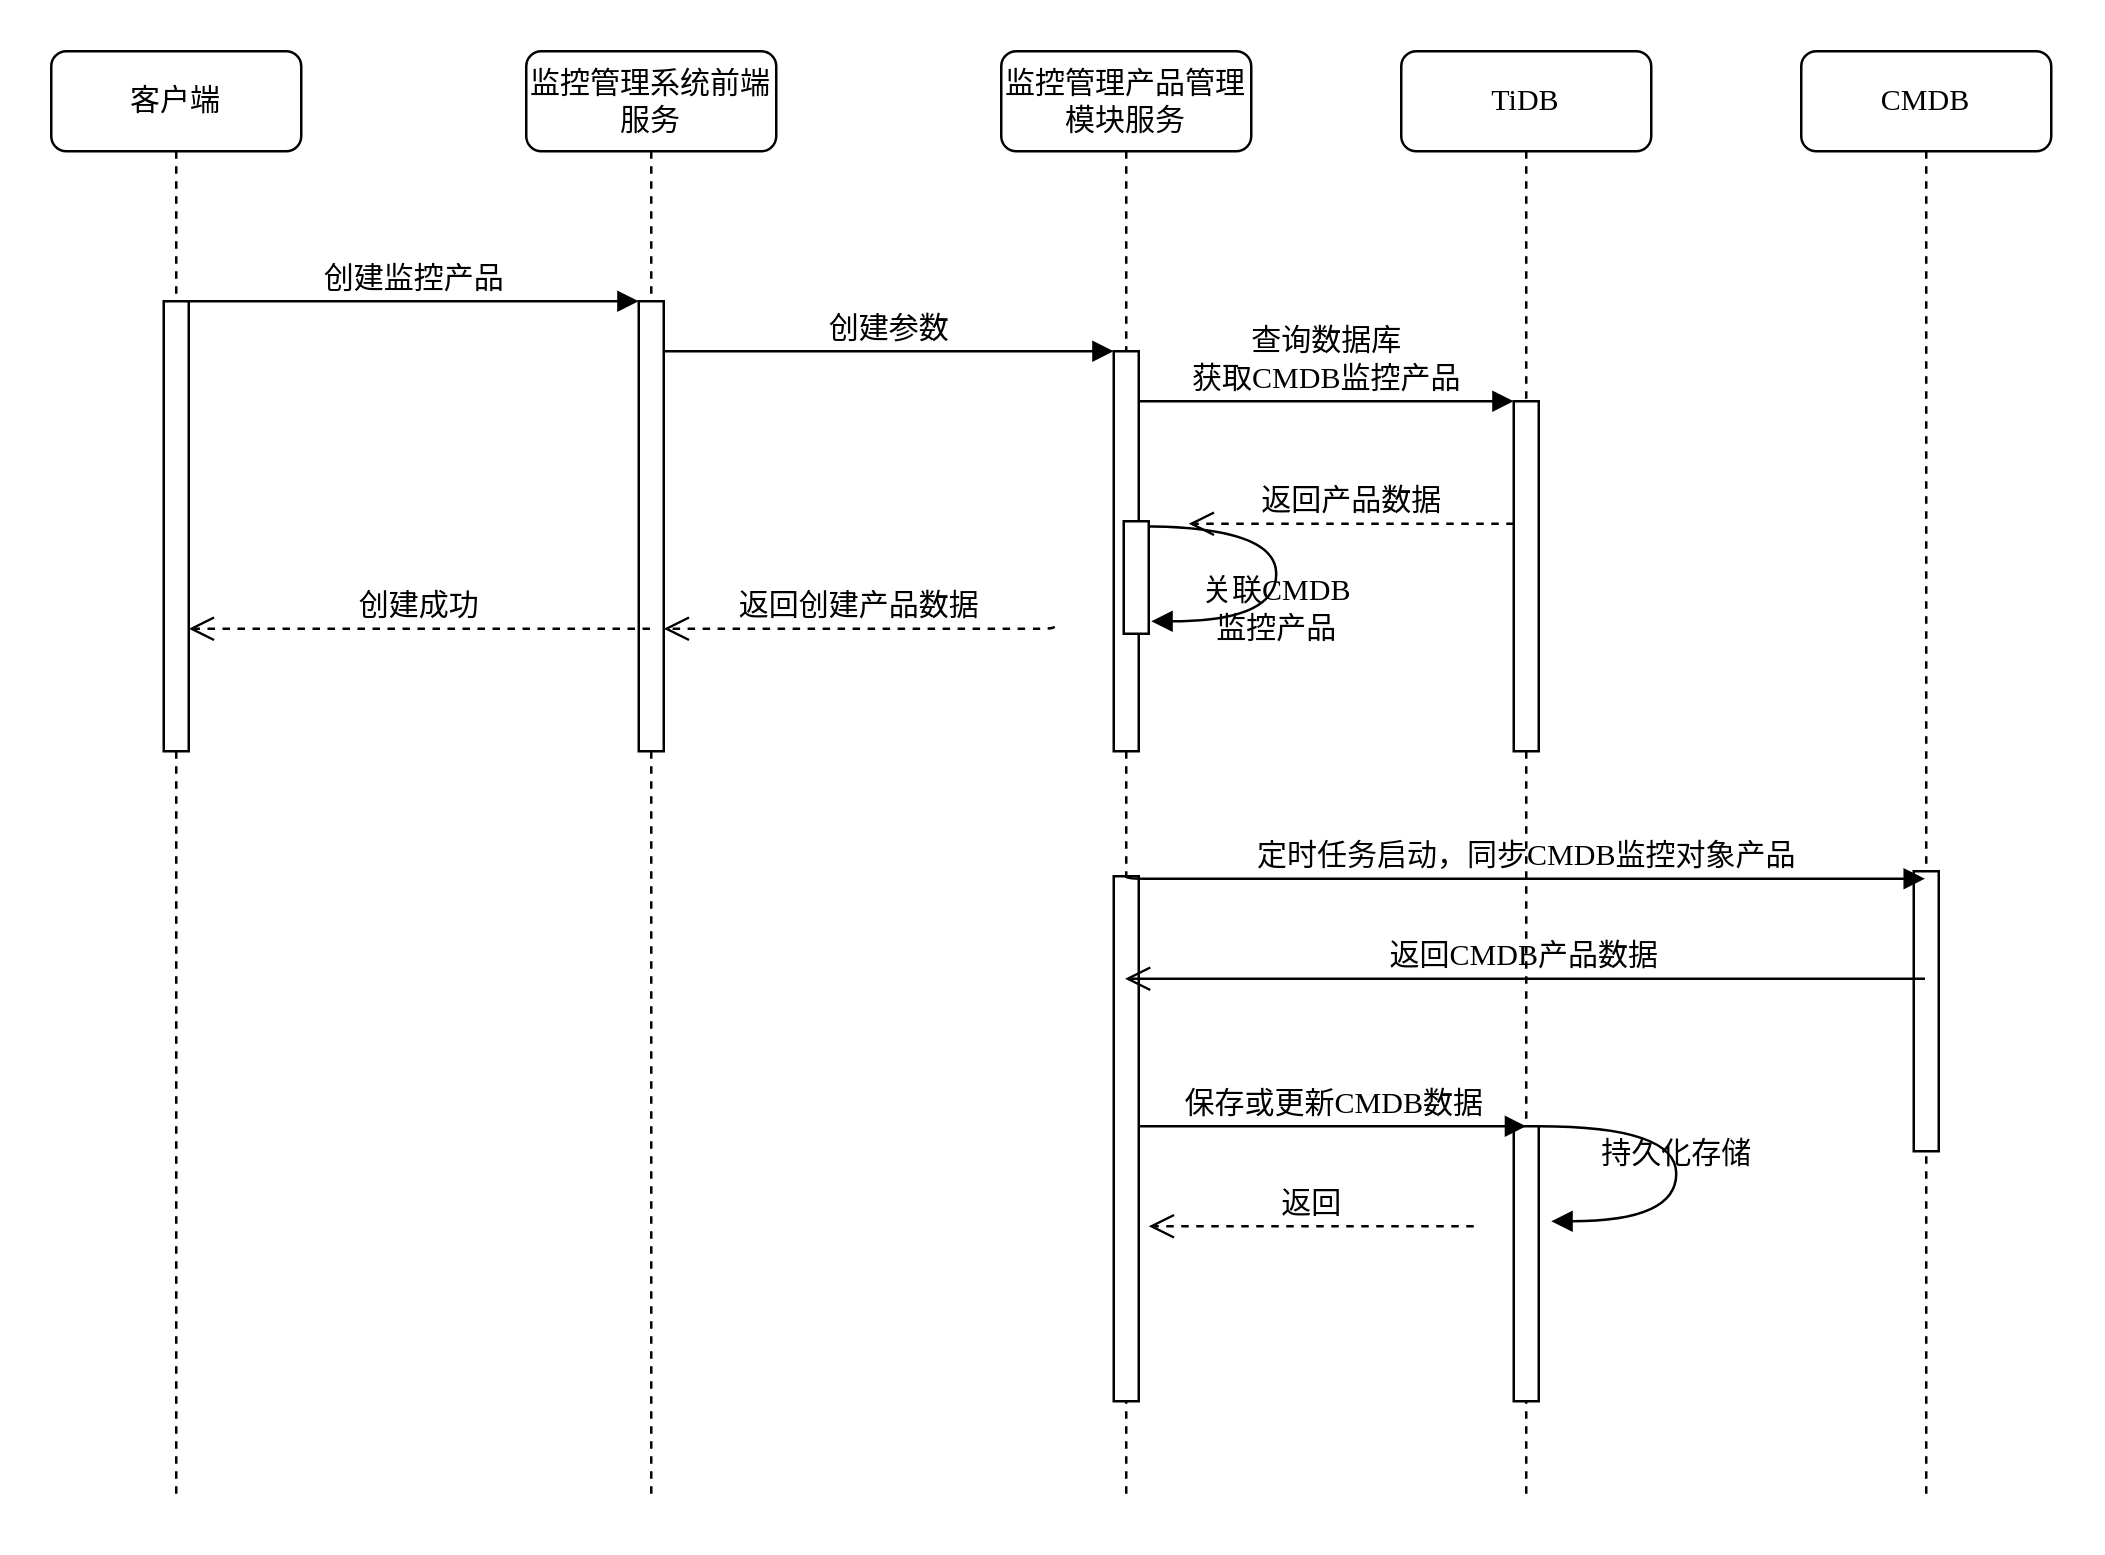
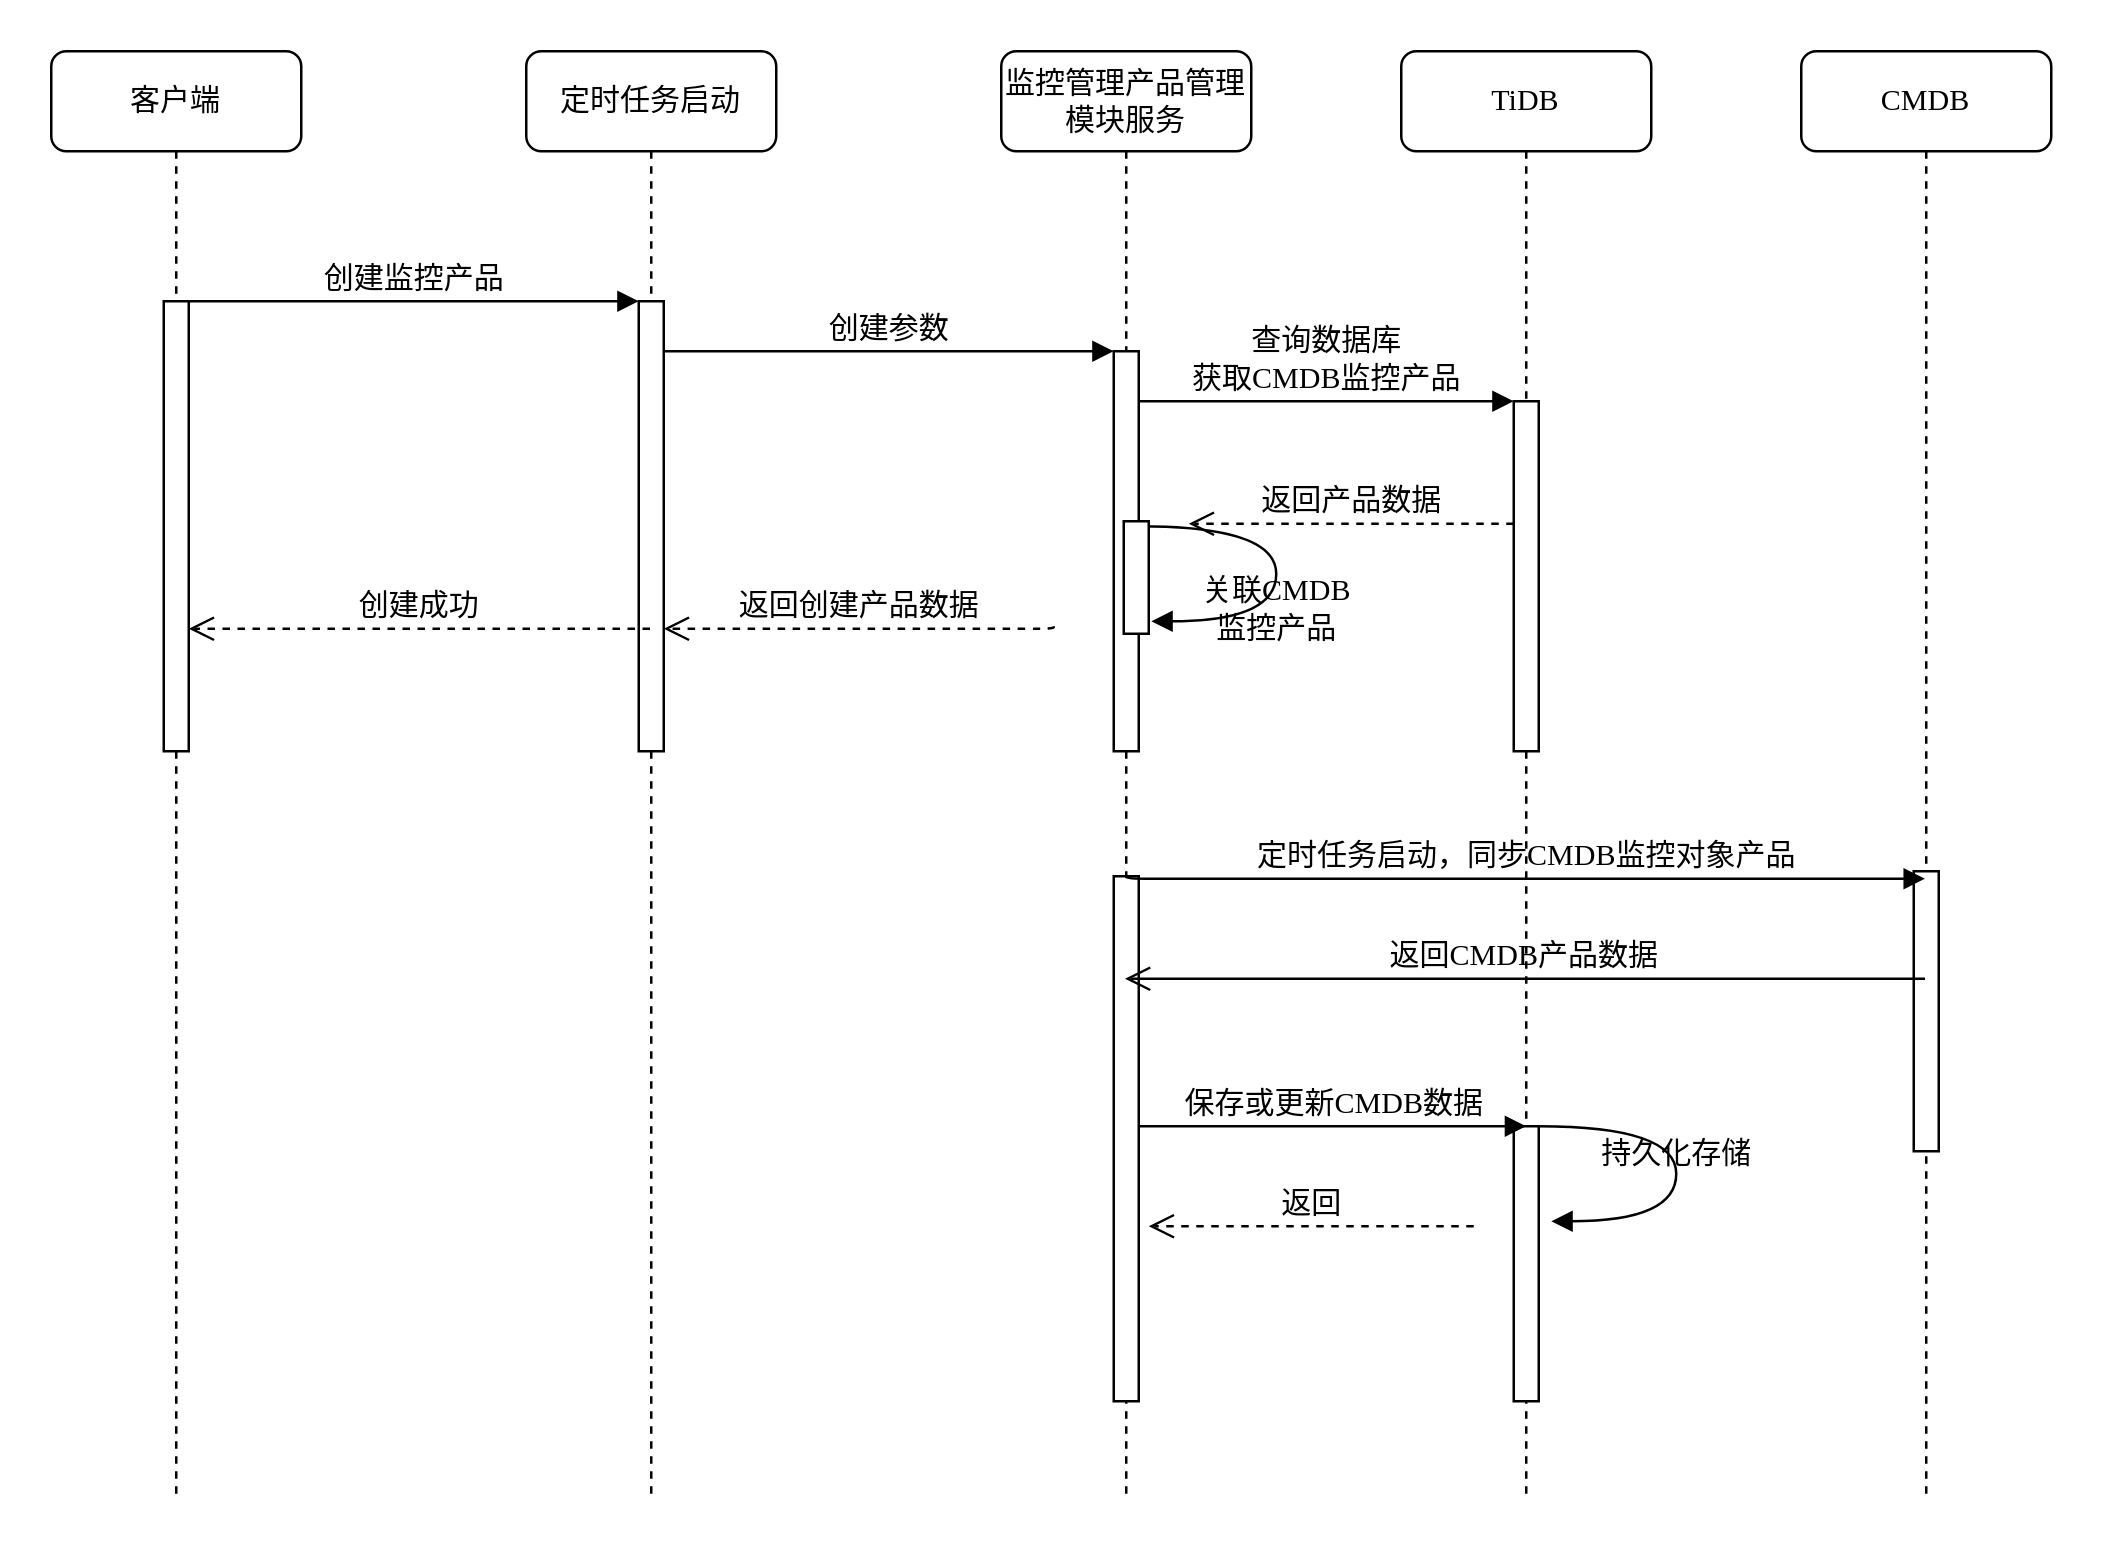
node "监控管理系统前端服务": label "监控管理系统前端服务" -> "定时任务启动"
